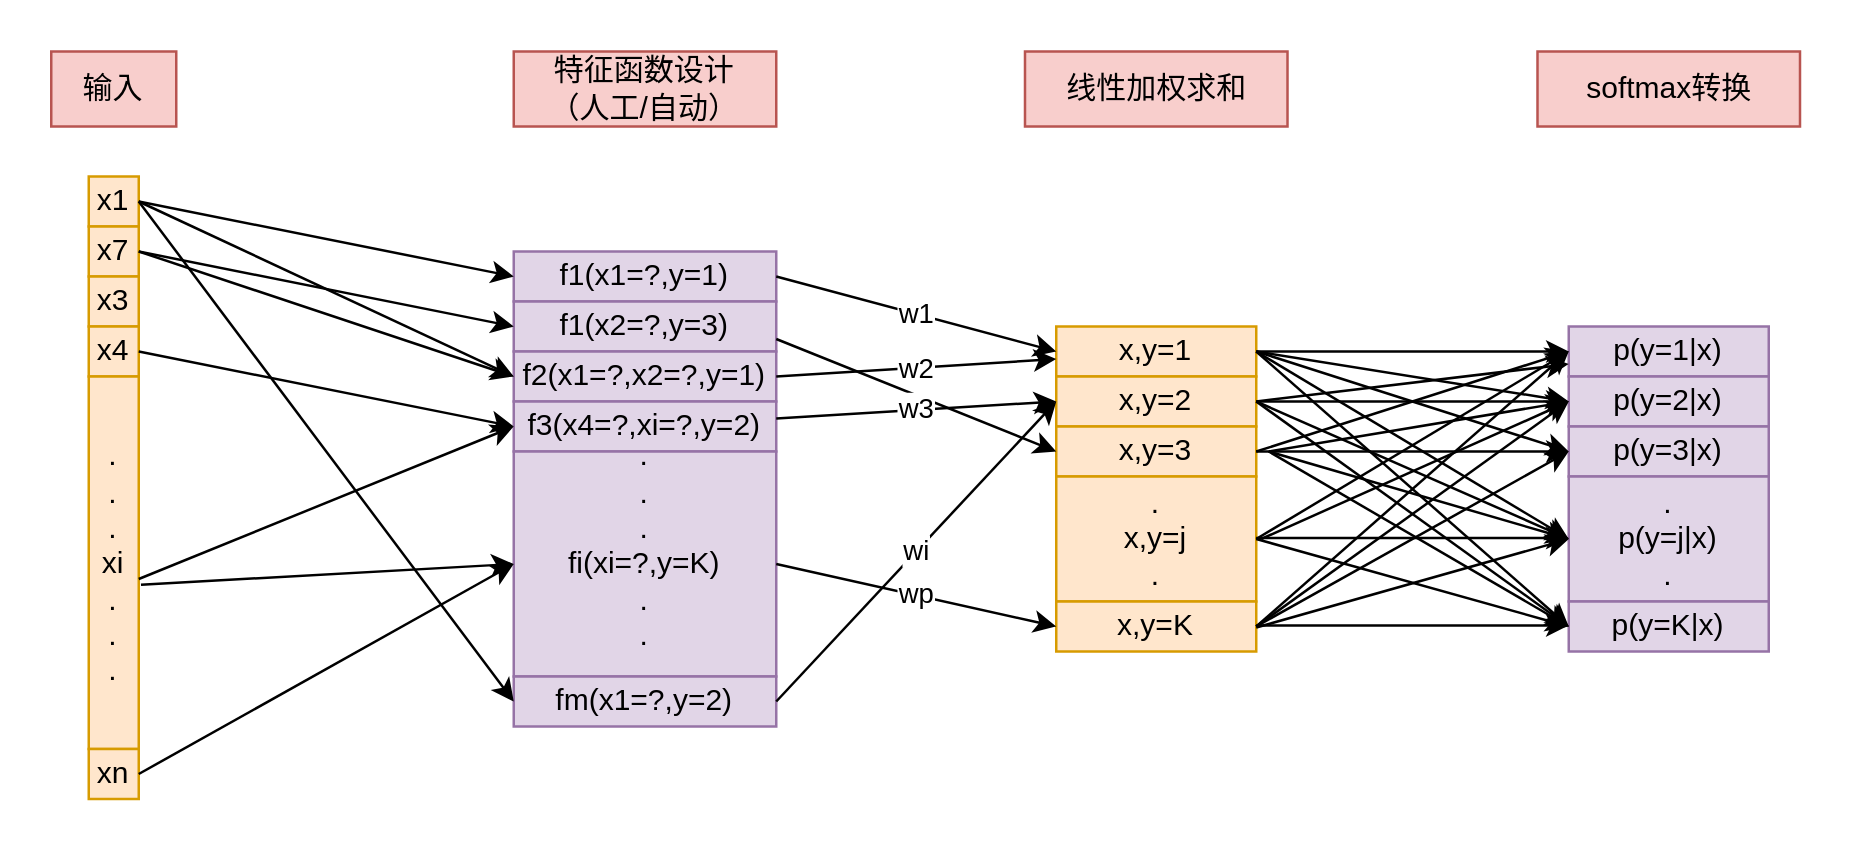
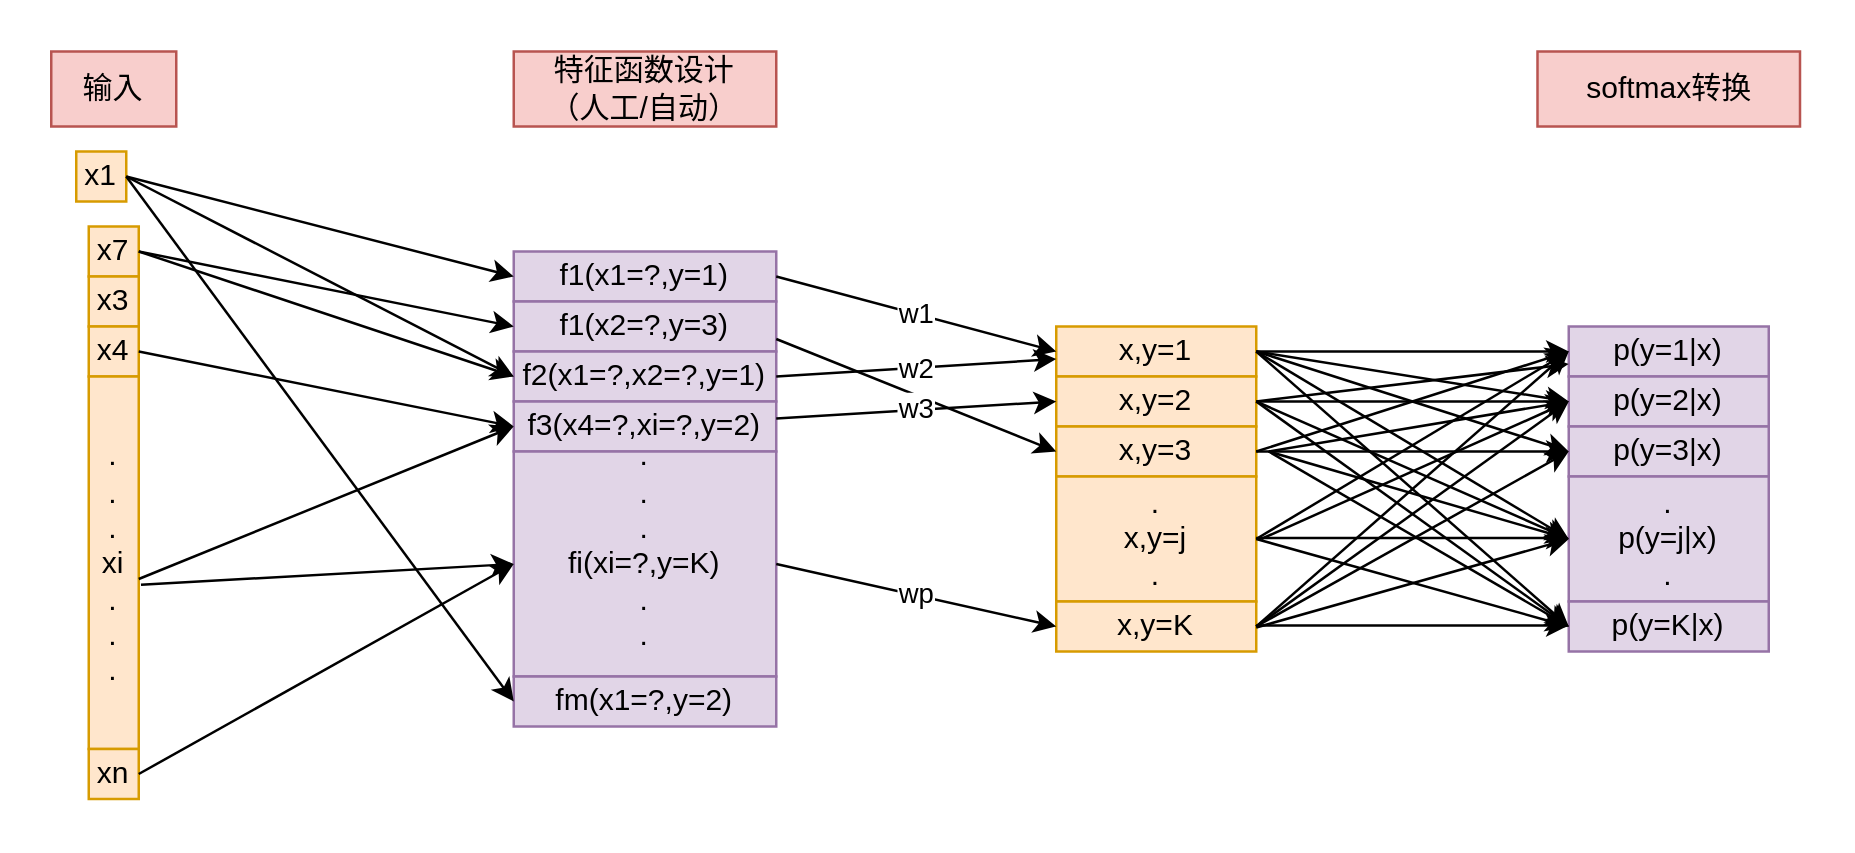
node "线性加权求和": removed
node "x1": moved (114, 201) -> (101, 176)
edge "fm(x1=?,y=2)" -> "x,y=2": removed, label "wi"
